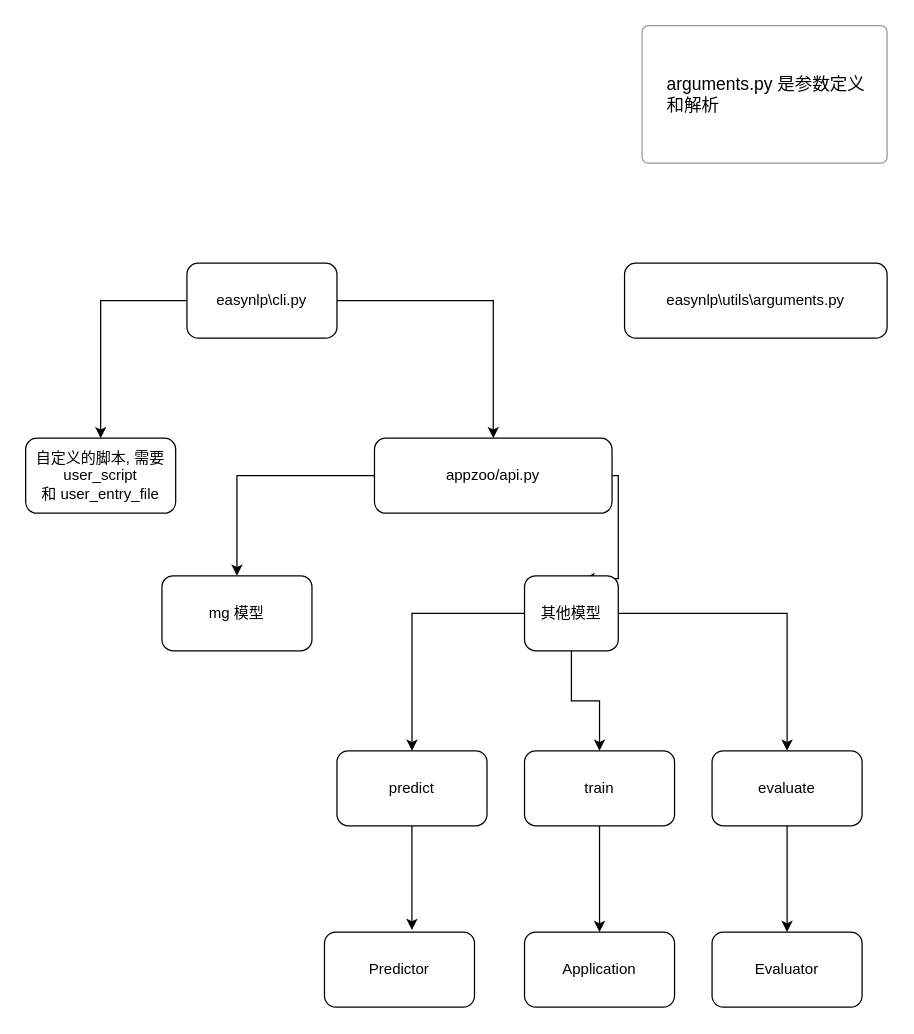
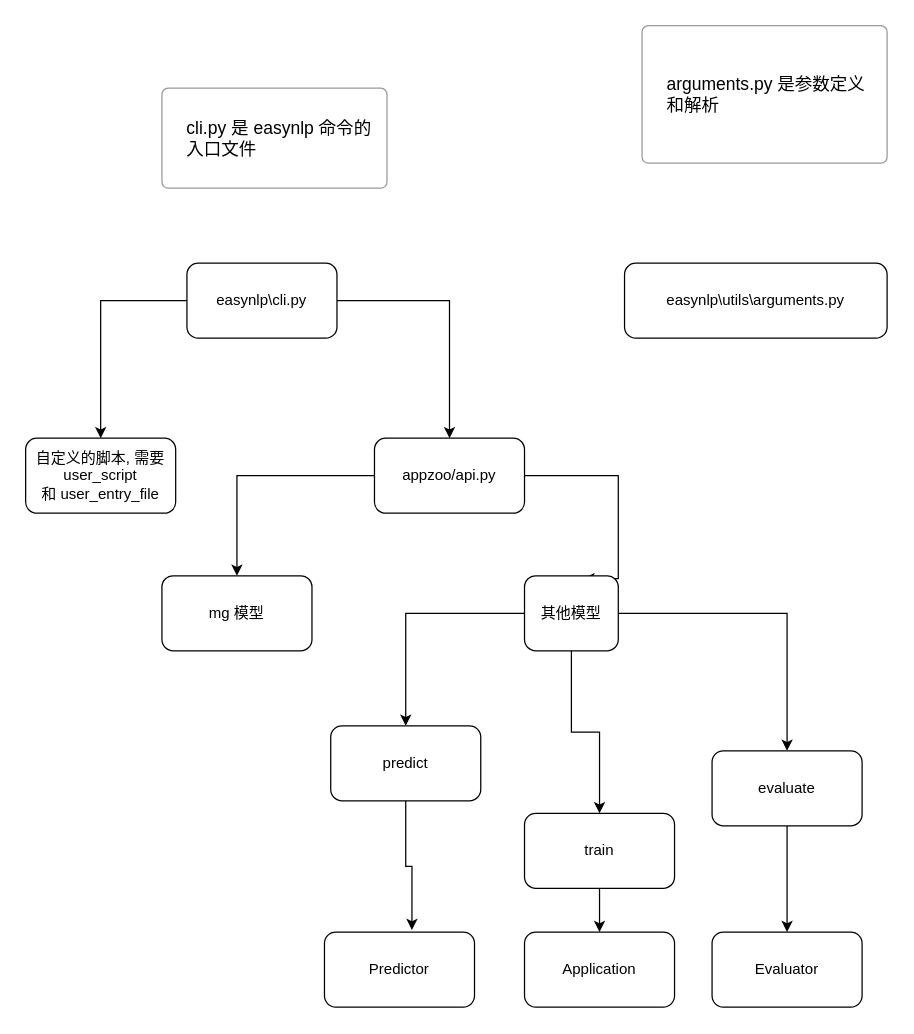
node "cli.py 是 easynlp 命令的入口文件": added
node "appzoo/api.py": size 238x75 -> 150x75
node "predict": moved (412, 788) -> (406, 763)
node "train": moved (599, 788) -> (599, 851)
